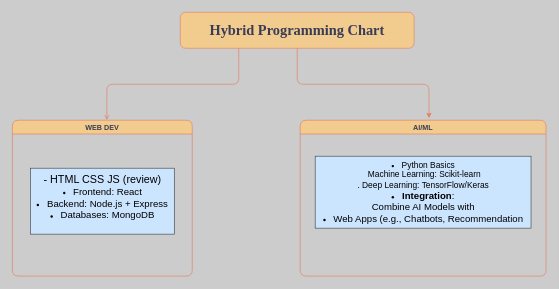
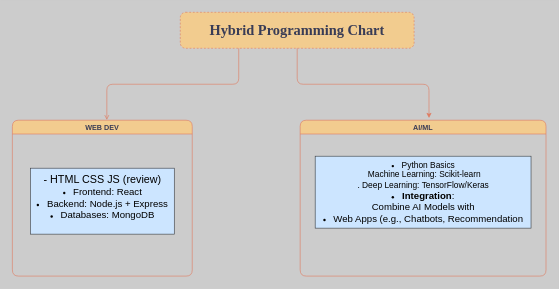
node "Hybrid Programming Chart": style solid -> dashed
